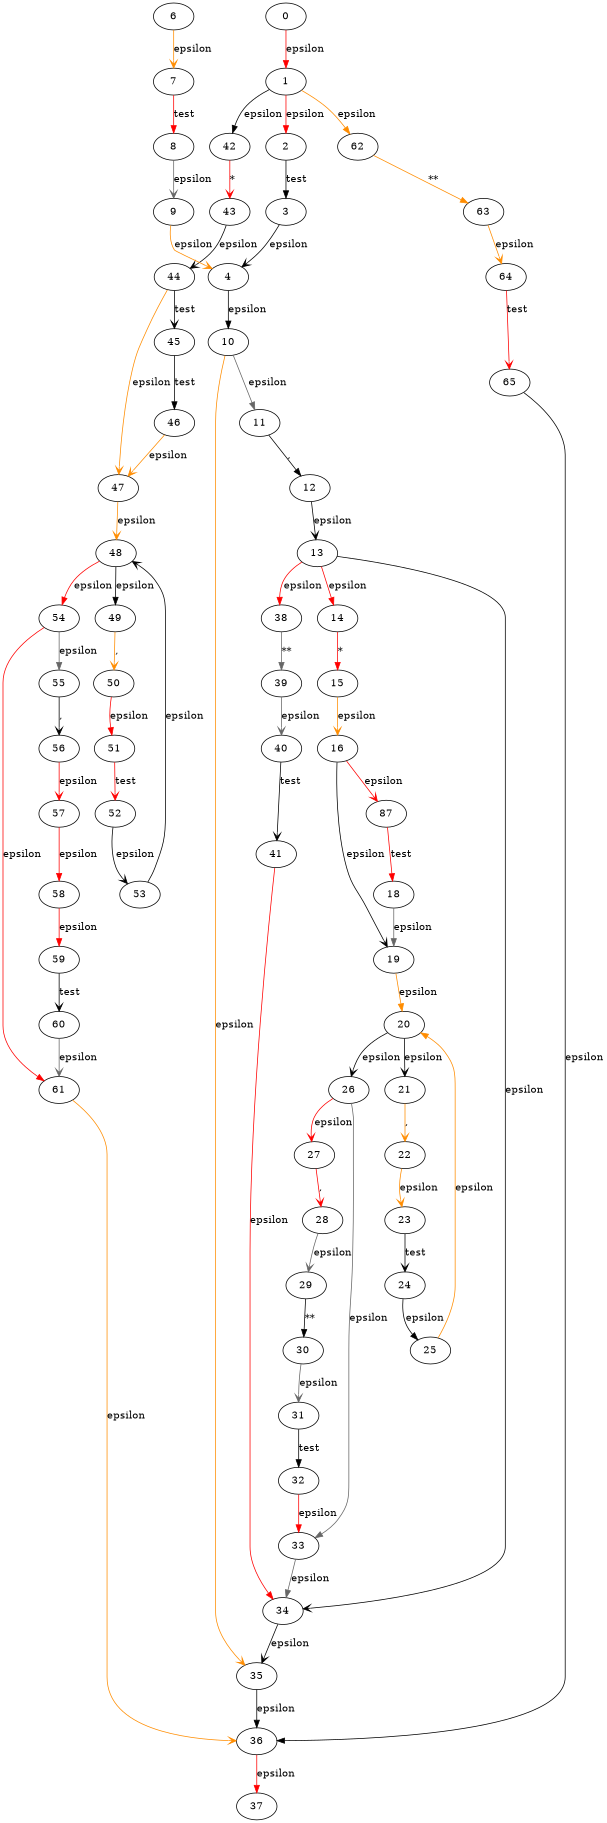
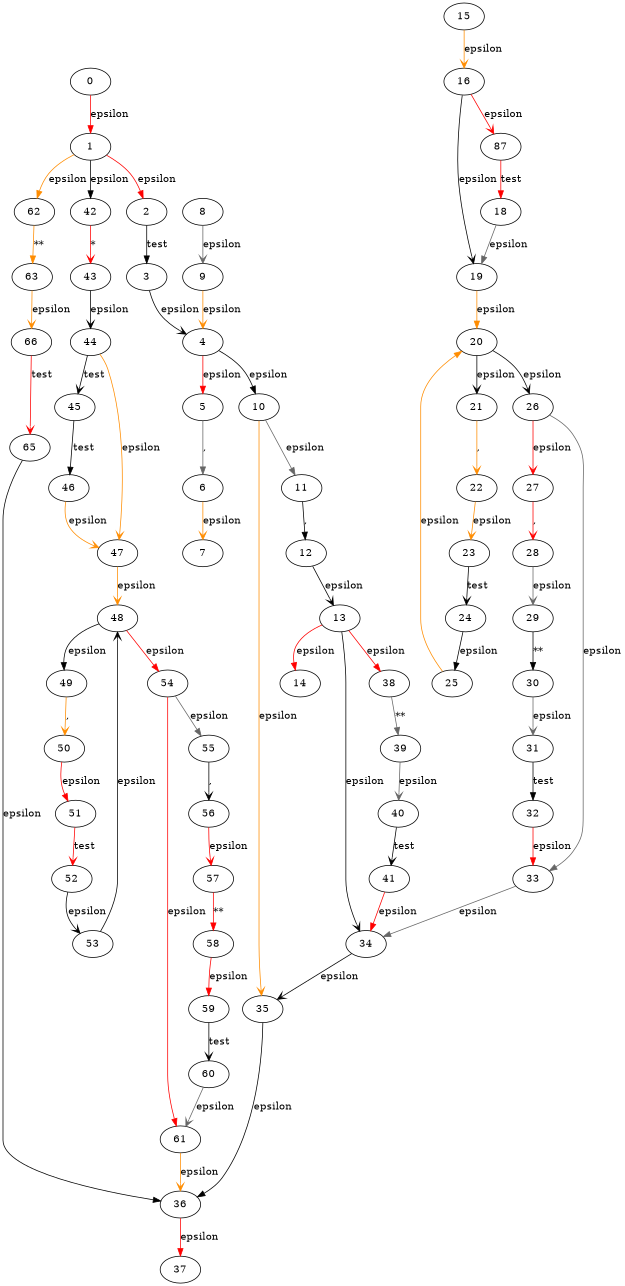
edge "7" -> "8": removed, label "test"
node "64": label "64" -> "66"
node "5": added
edge "14" -> "15": removed, label "*"
edge "57" -> "58": label "epsilon" -> "**"
